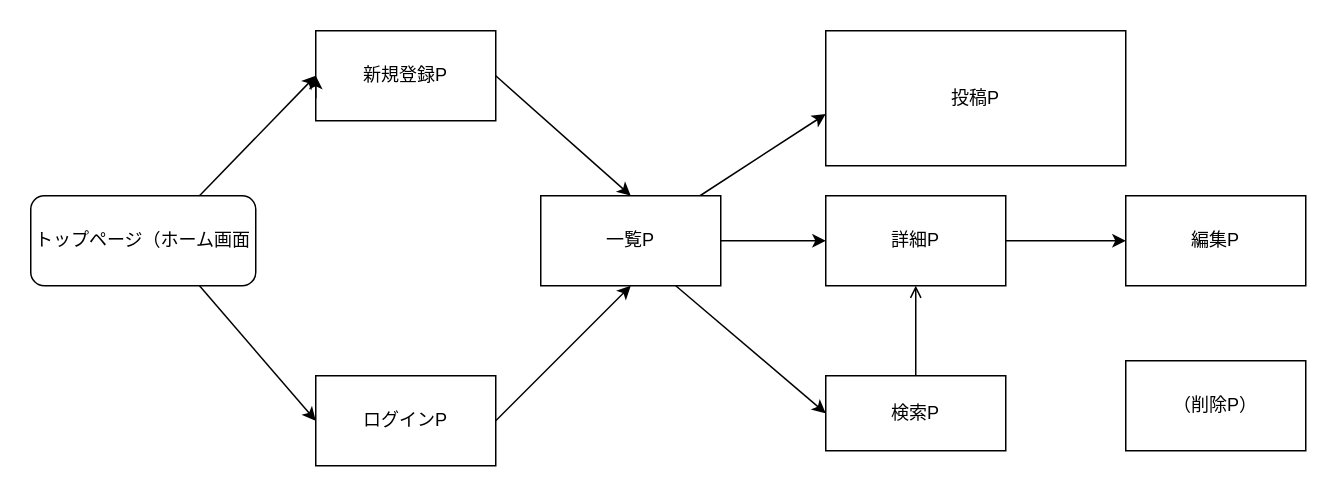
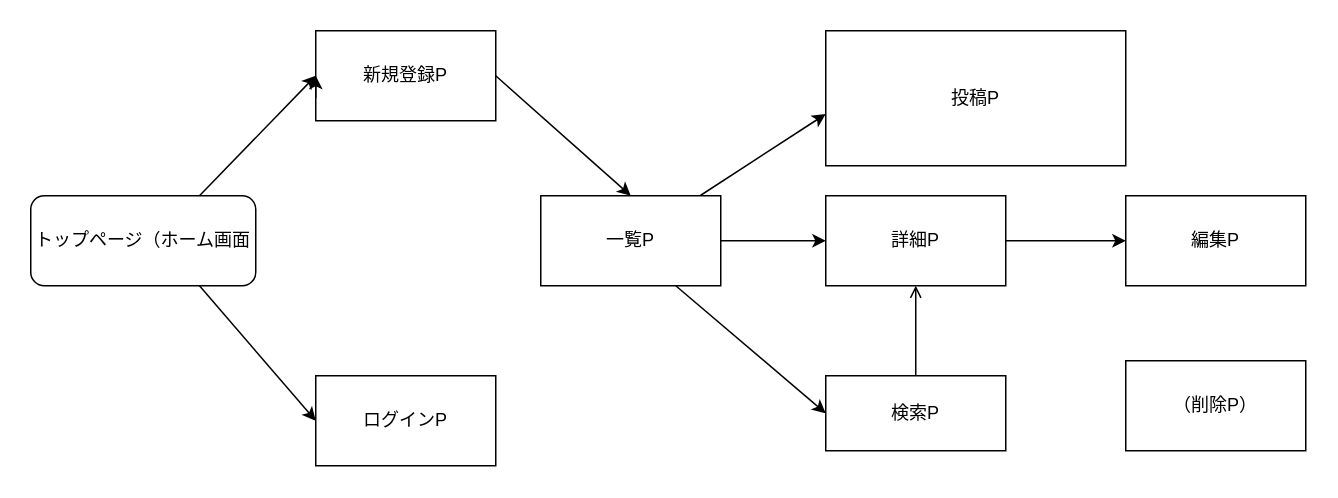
edge "ログインP" -> "一覧P": removed
